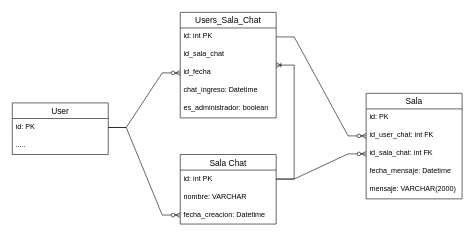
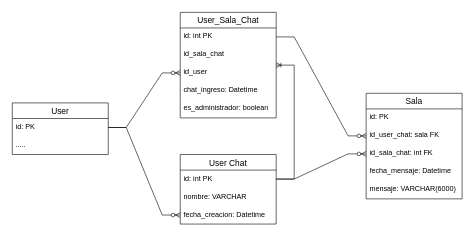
node "Users_Sala_Chat": label "Users_Sala_Chat" -> "User_Sala_Chat"
node "id_fecha": label "id_fecha" -> "id_user"
node "id_user_chat: int FK": label "id_user_chat: int FK" -> "id_user_chat: sala FK"
node "Sala Chat": label "Sala Chat" -> "User Chat"
node "mensaje: VARCHAR(2000)": label "mensaje: VARCHAR(2000)" -> "mensaje: VARCHAR(6000)"
